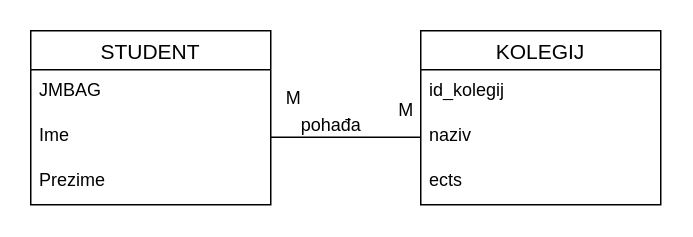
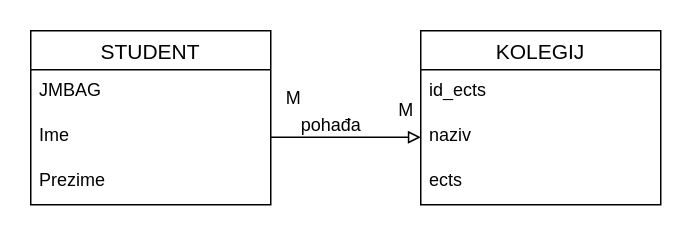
node "id_kolegij": label "id_kolegij" -> "id_ects"
edge "Ime" -- "naziv": arrowhead none -> block
